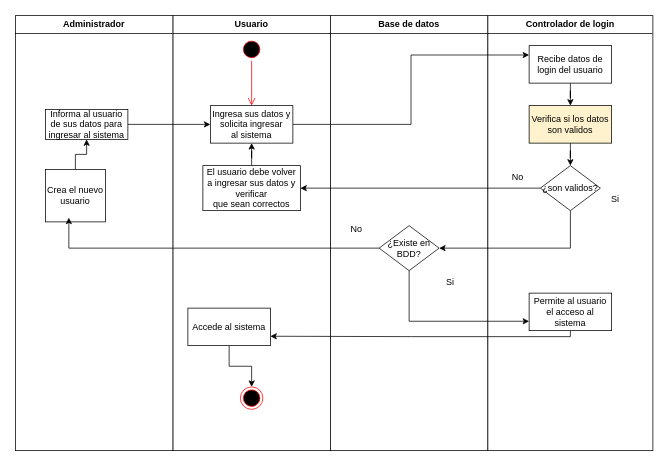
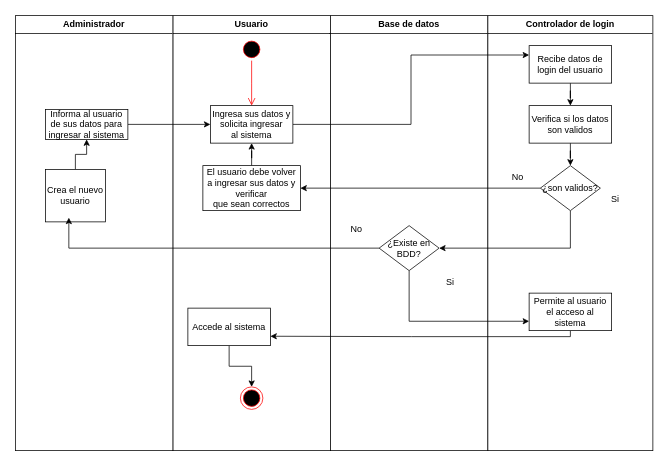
node "Verifica si los datos son validos": fillcolor #fff2cc -> #ffffff
